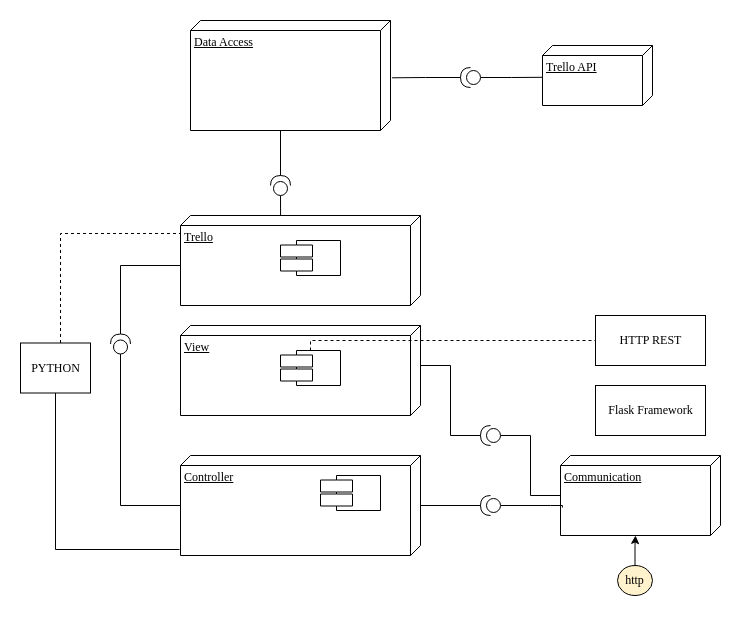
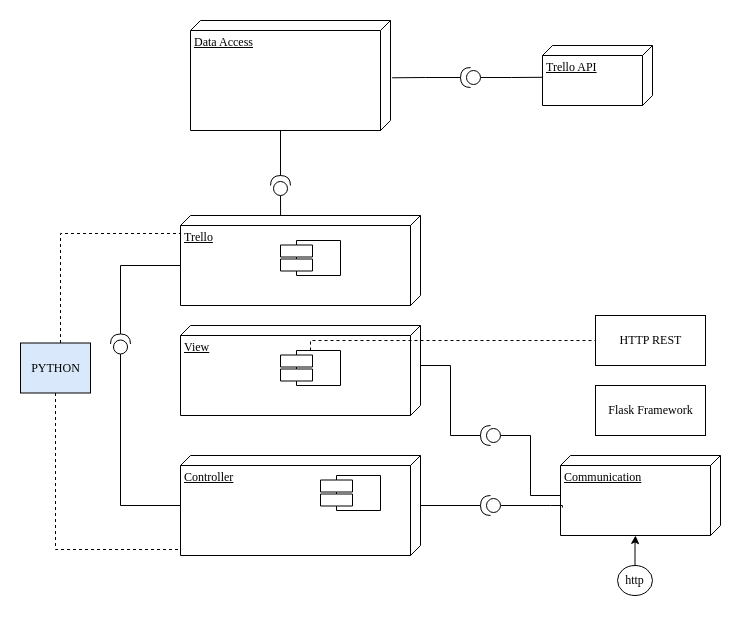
node "PYTHON": fillcolor #ffffff -> #dae8fc
edge "PYTHON" -- "Controller": style solid -> dashed
node "http": fillcolor #fff2cc -> #ffffff
